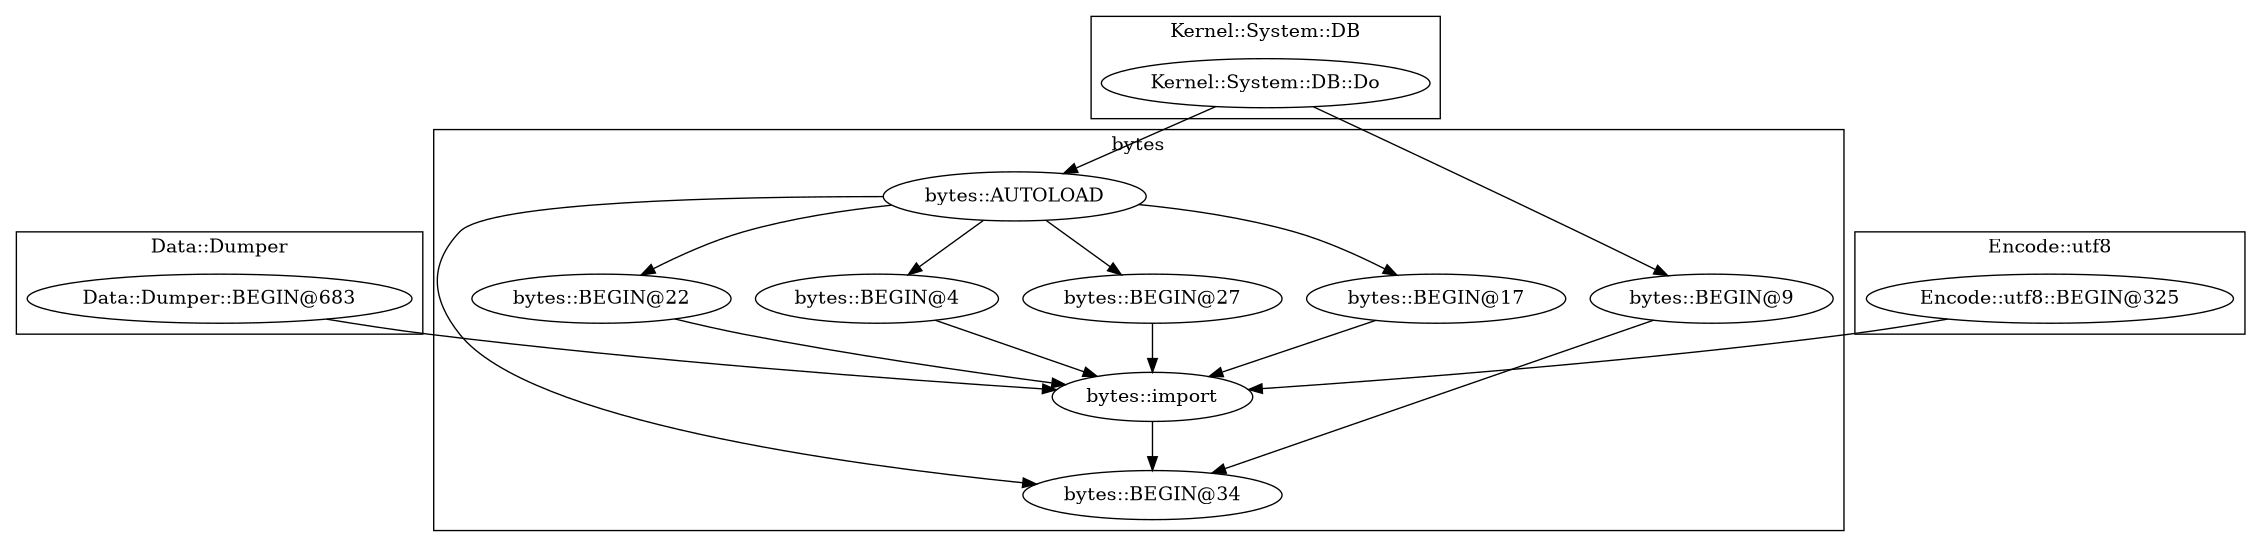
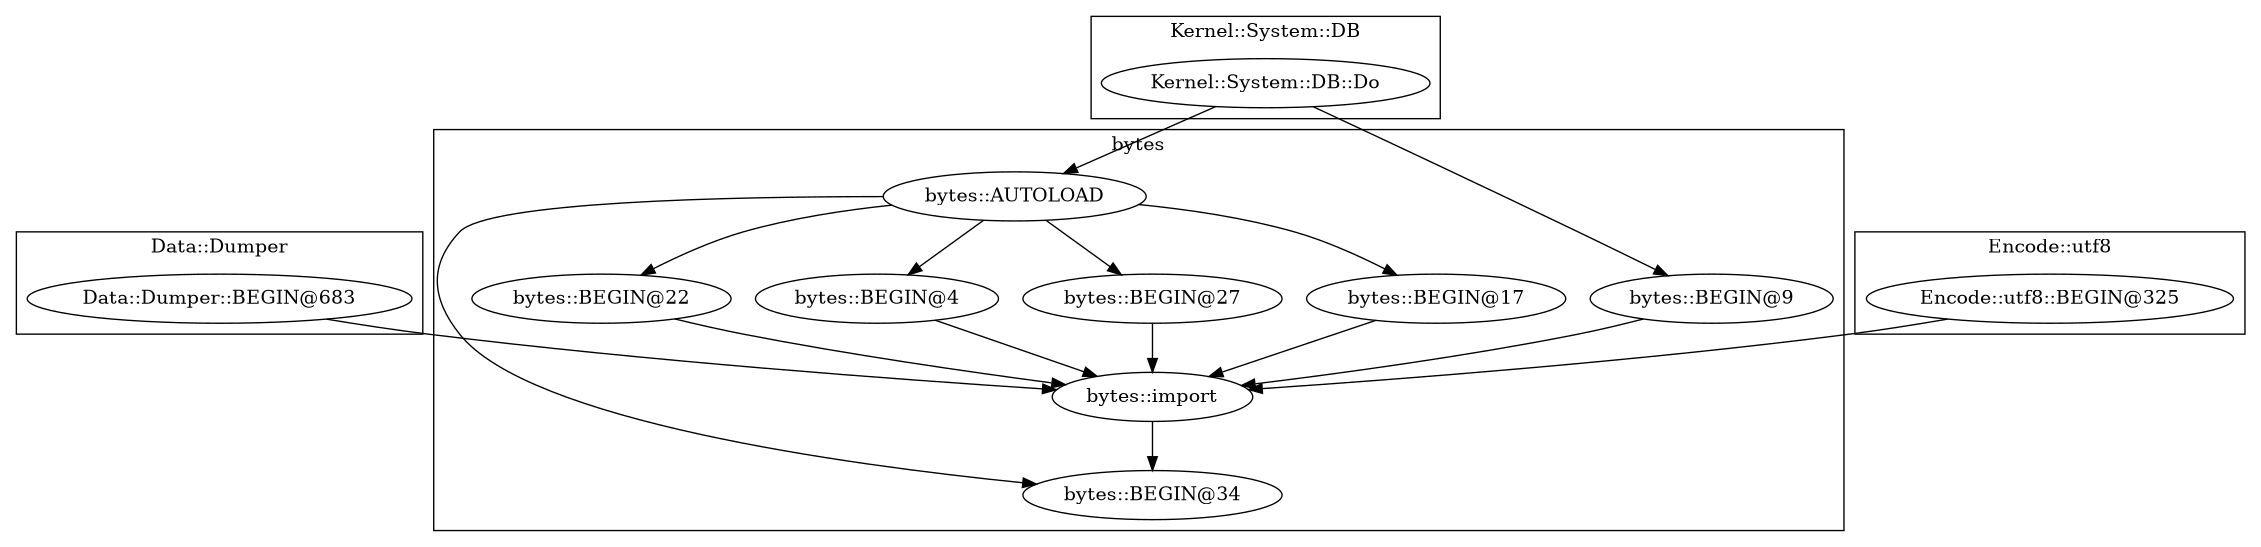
edge "bytes::BEGIN@9" -> "bytes::BEGIN@34": now "bytes::BEGIN@9" -> "bytes::import"
